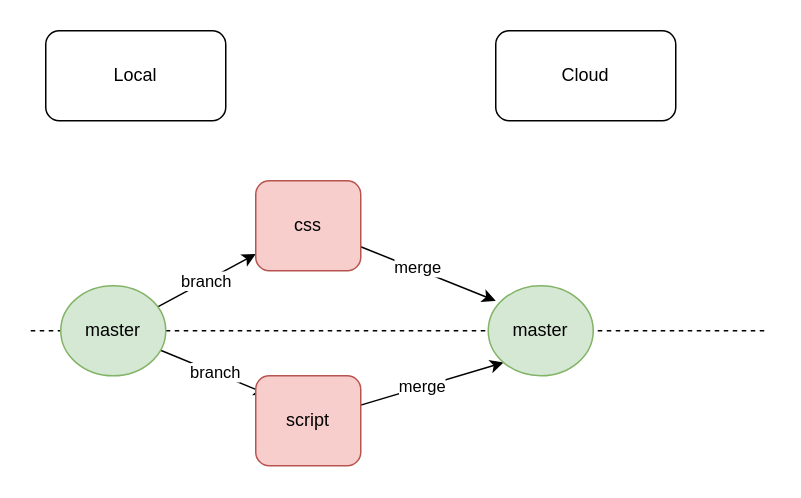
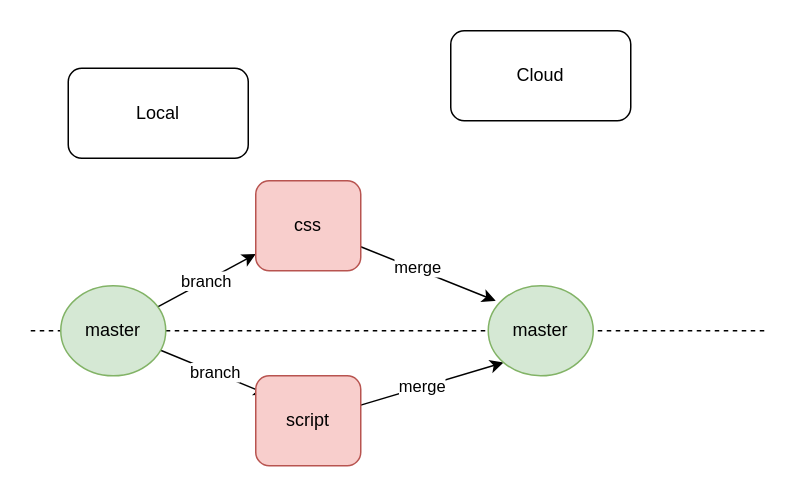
node "Local": moved (136, 76) -> (158, 113)
node "Cloud": moved (586, 76) -> (541, 76)
